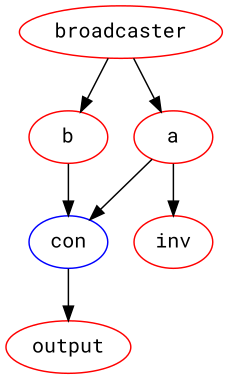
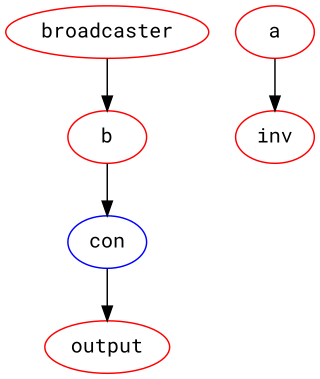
edge "broadcaster" -> "a": removed
edge "a" -> "con": removed
